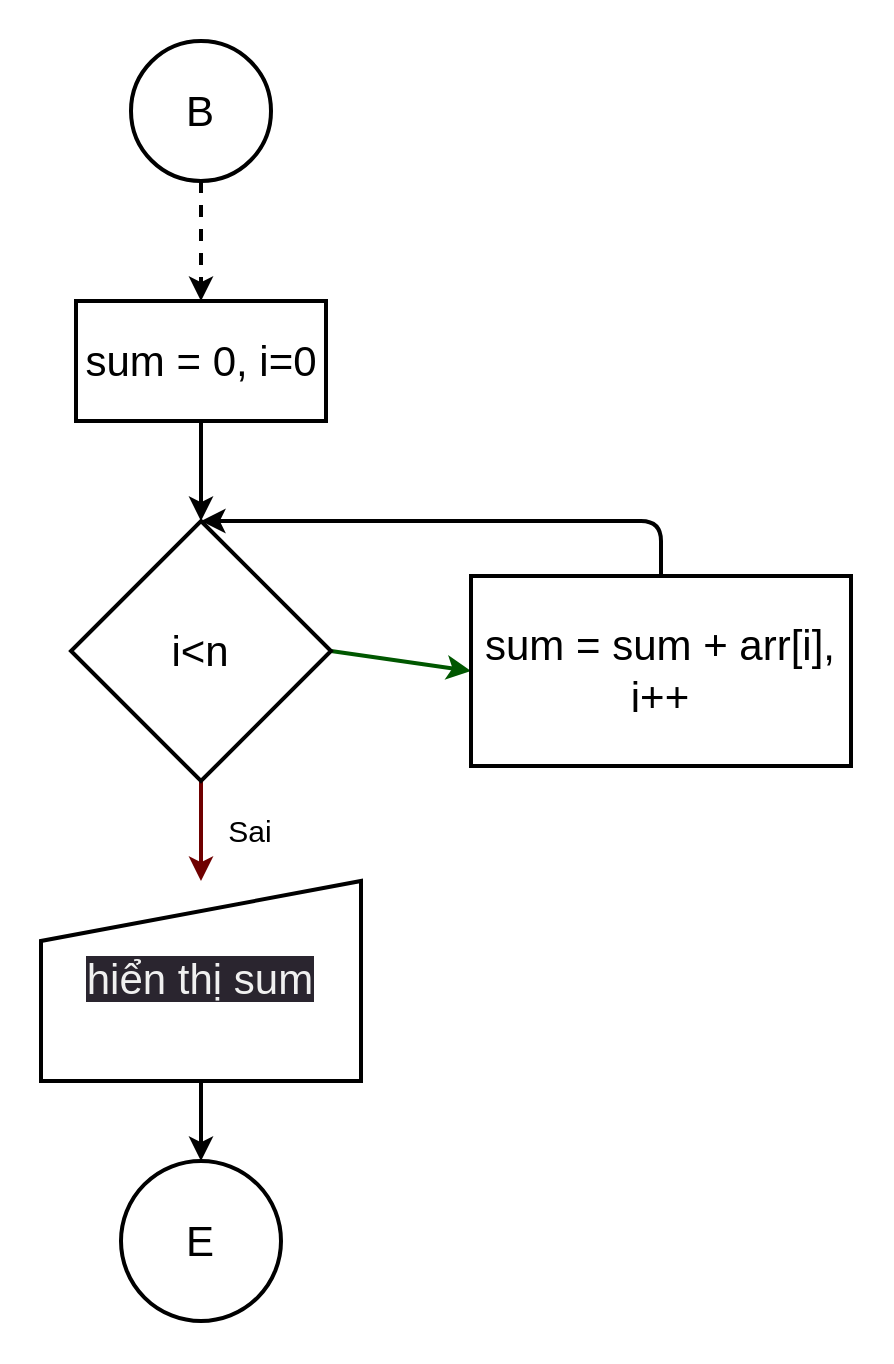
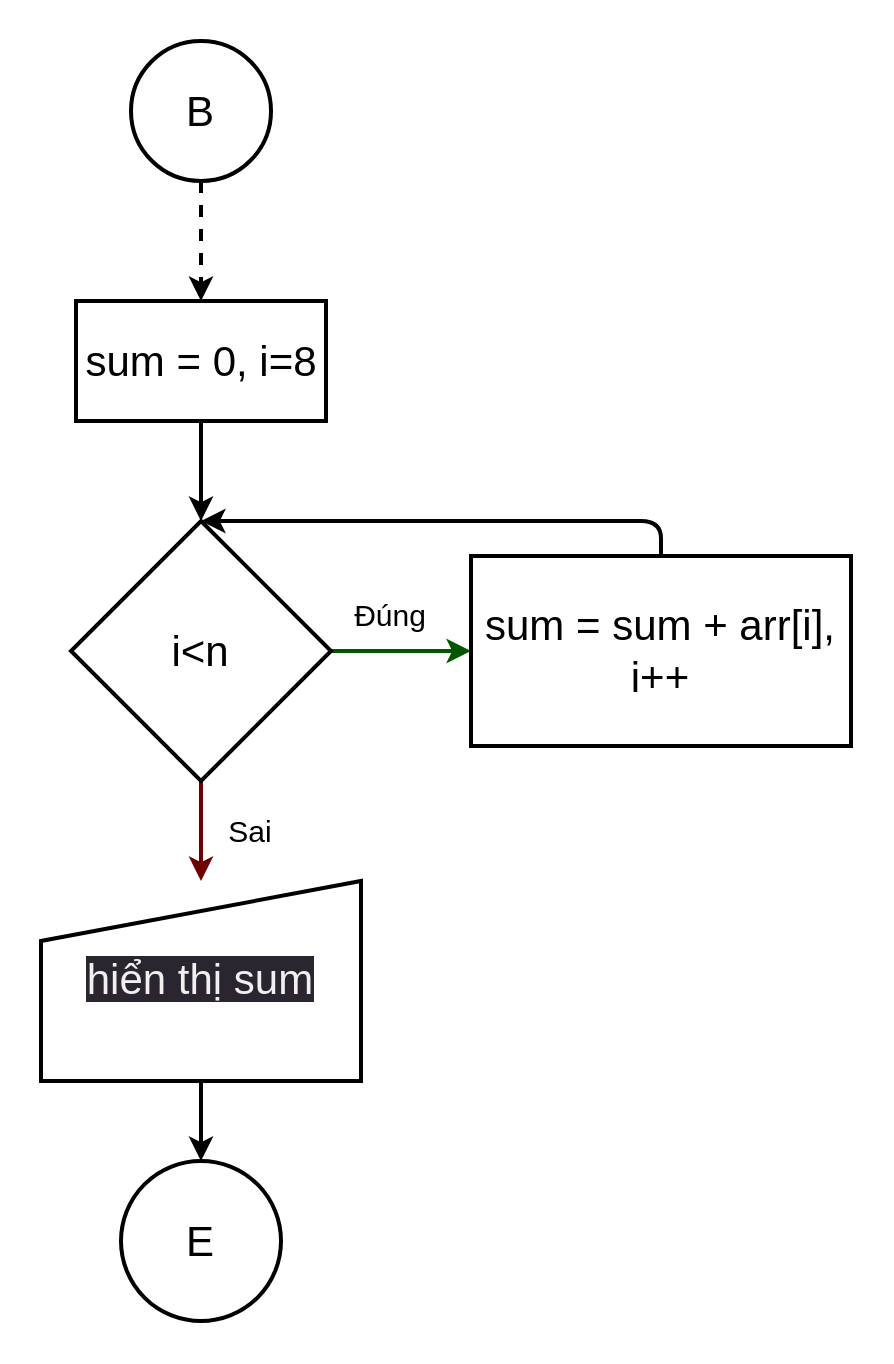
node "sum = 0, i=0": label "sum = 0, i=0" -> "sum = 0, i=8"
node "Đúng": added
node "sum = sum + arr[i], i++": moved (661, 671) -> (661, 651)
